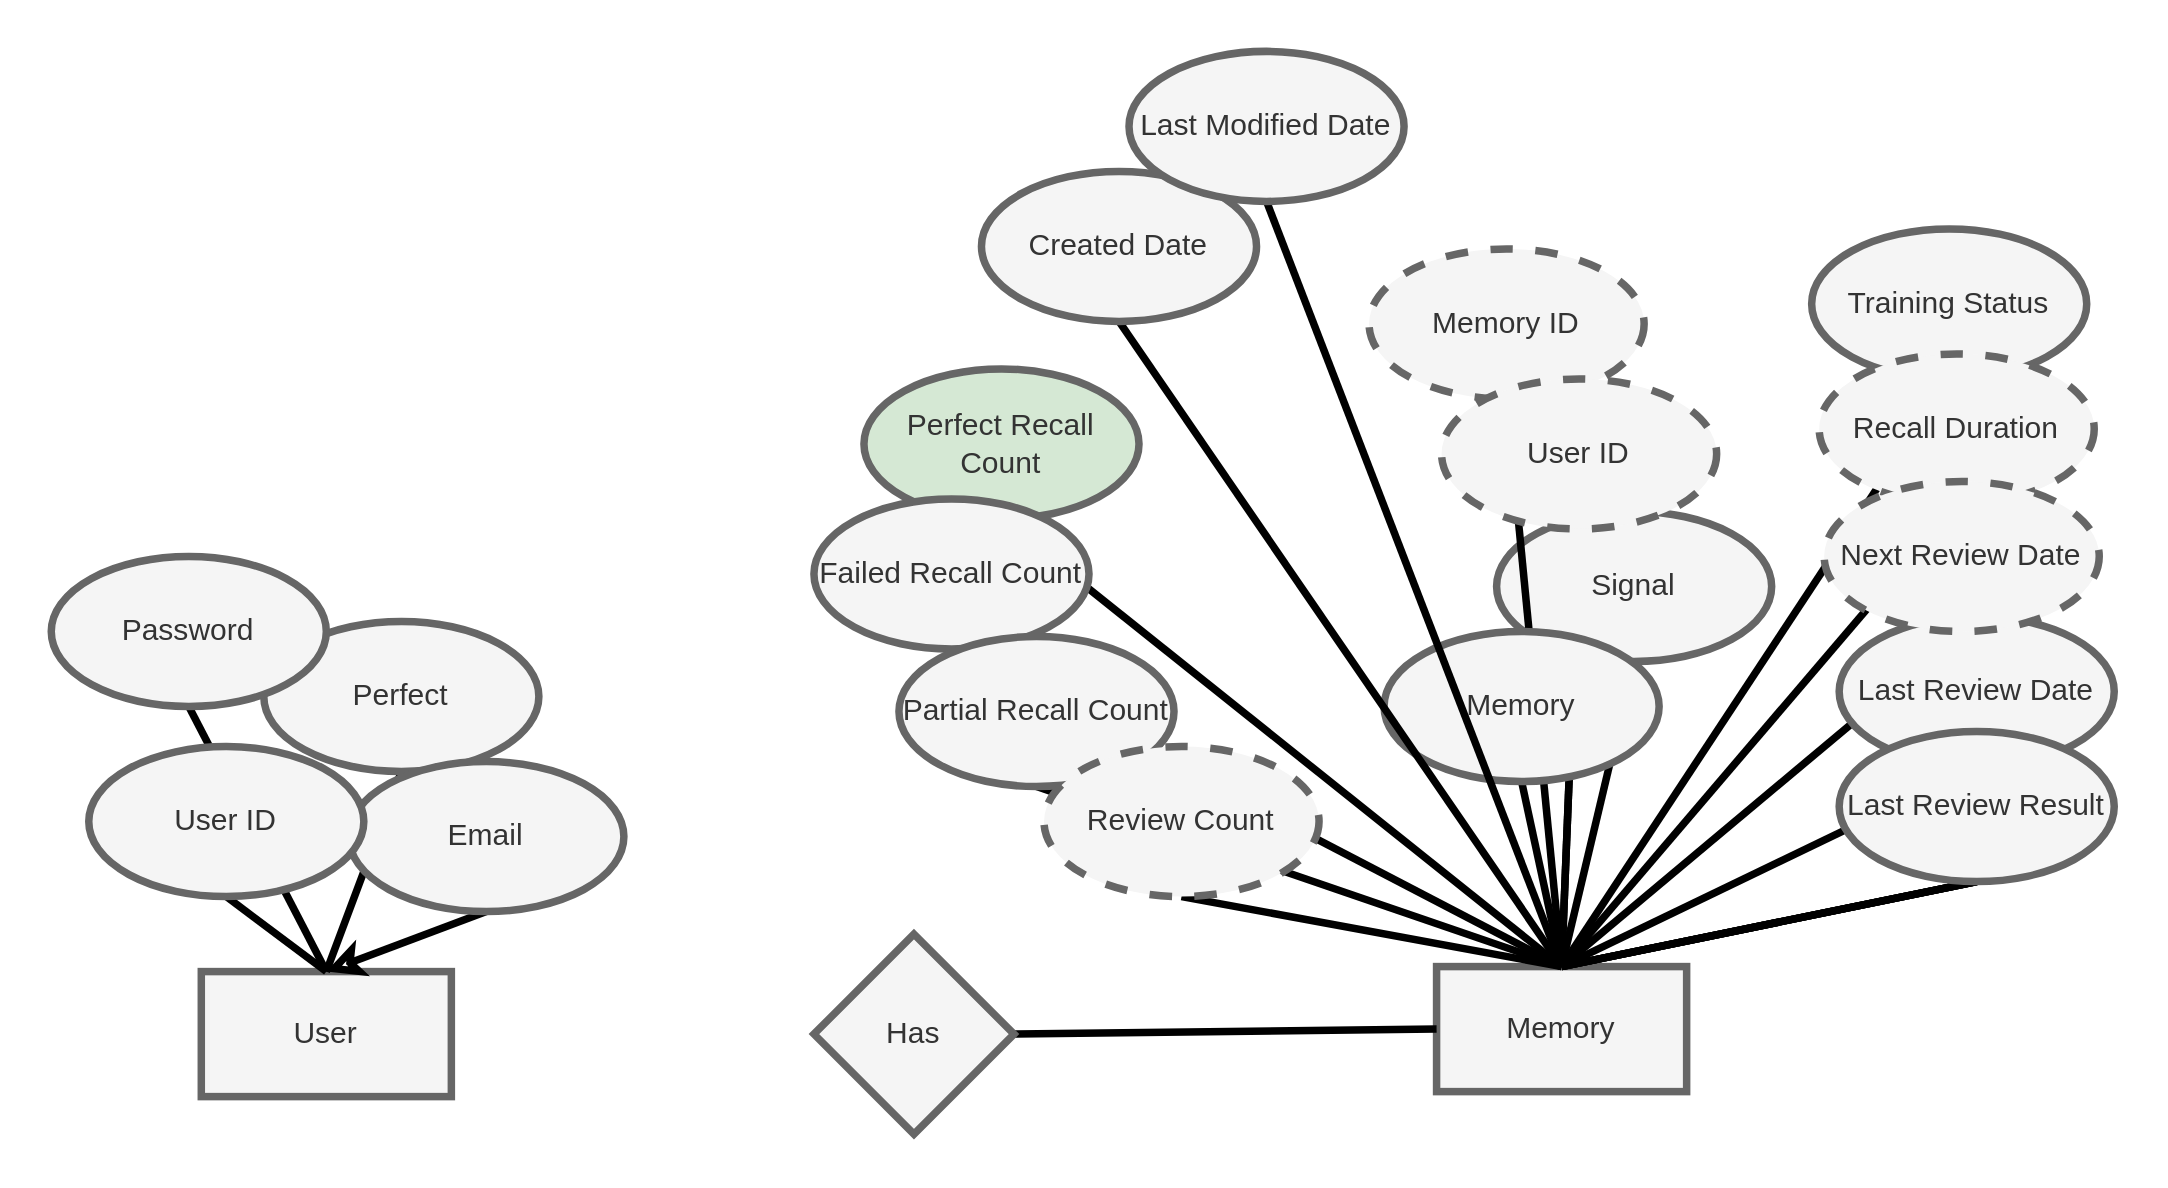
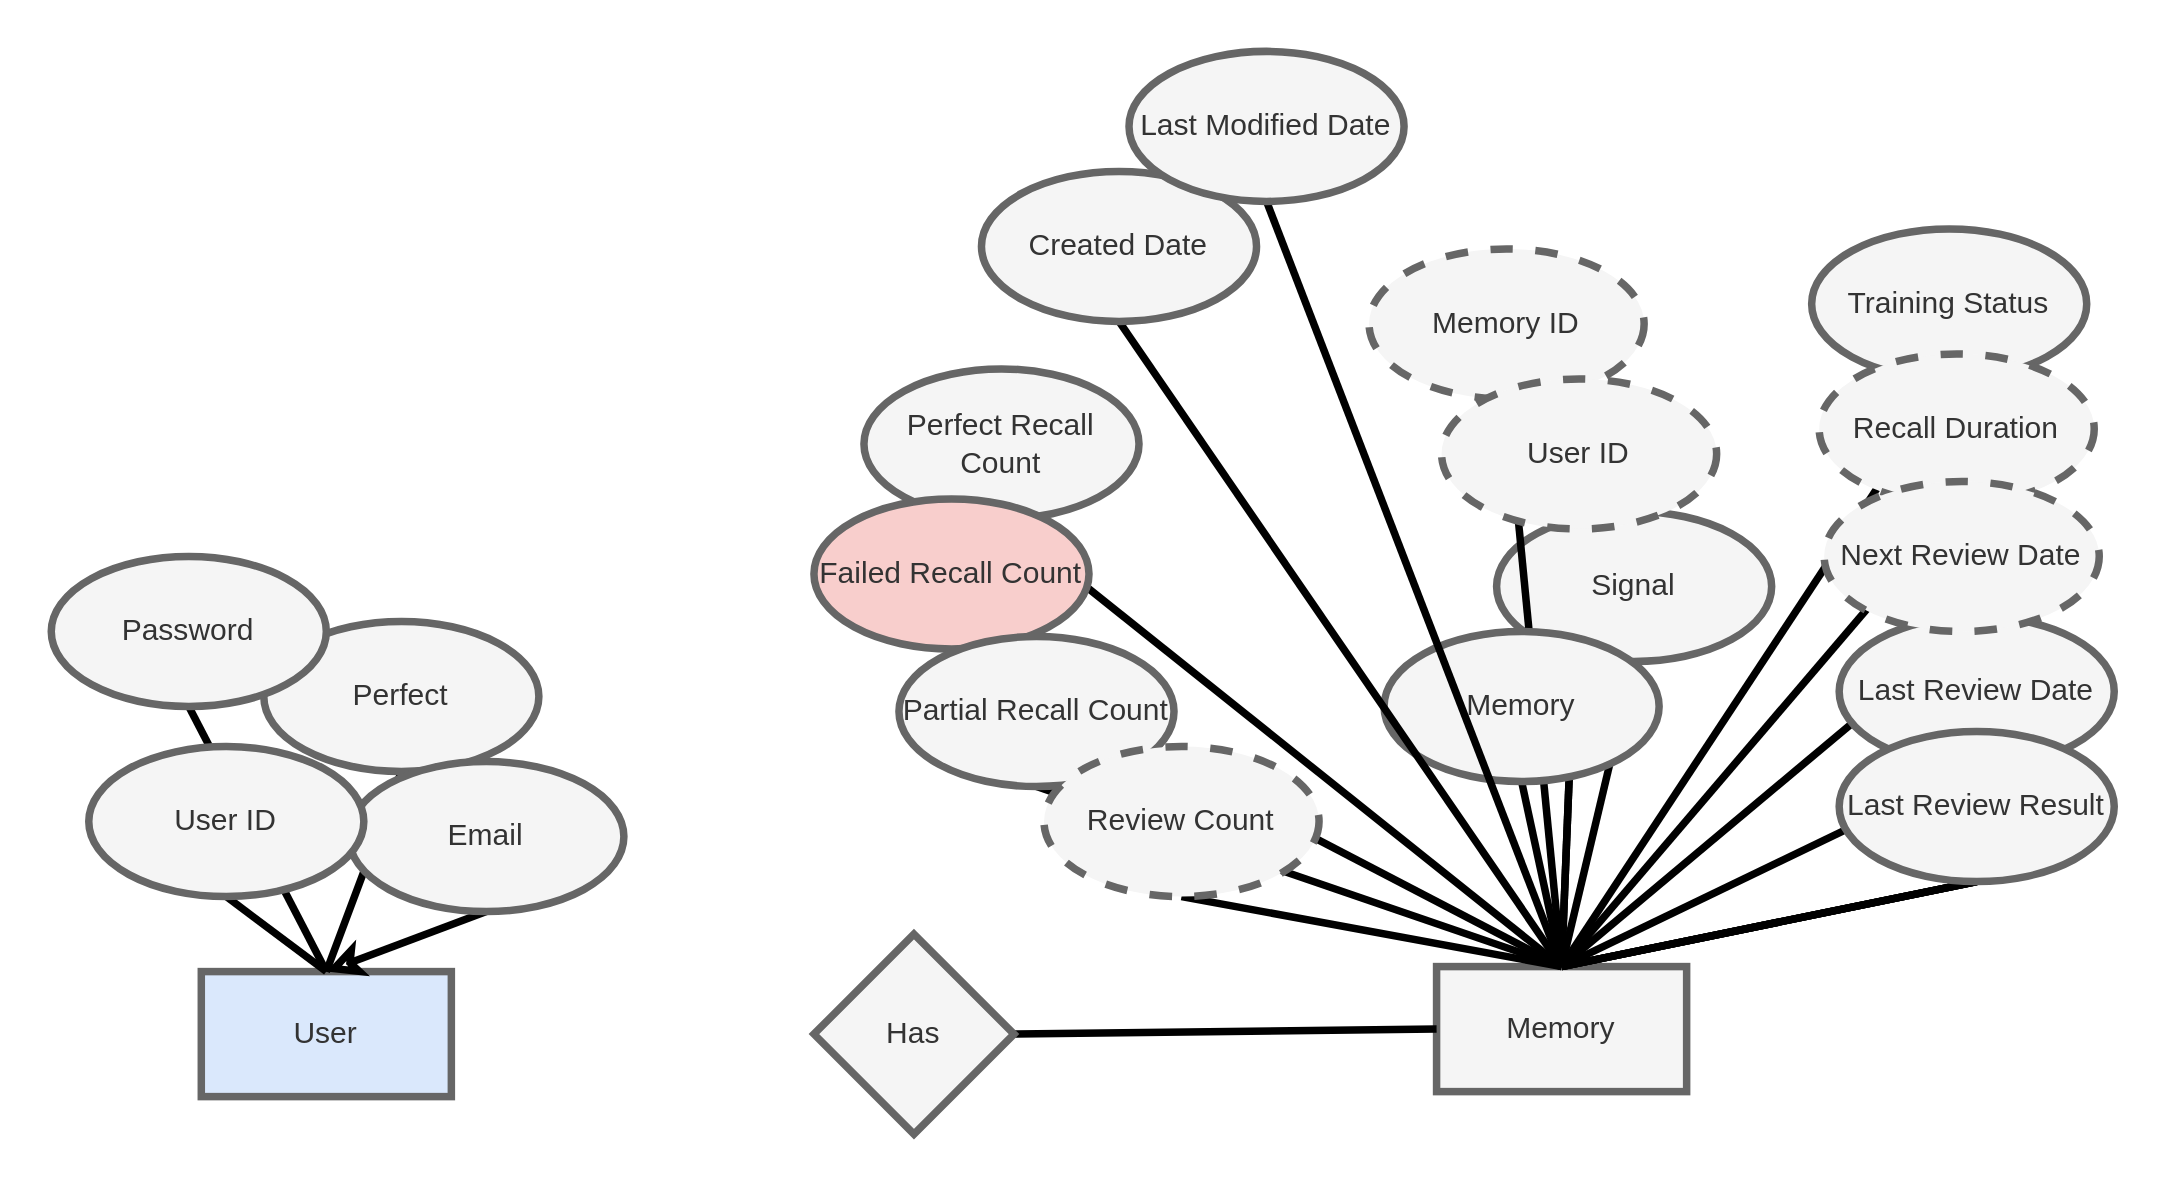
node "Perfect Recall Count": fillcolor #d5e8d4 -> #f5f5f5
node "Failed Recall Count": fillcolor #f5f5f5 -> #f8cecc
node "User": fillcolor #f5f5f5 -> #dae8fc
